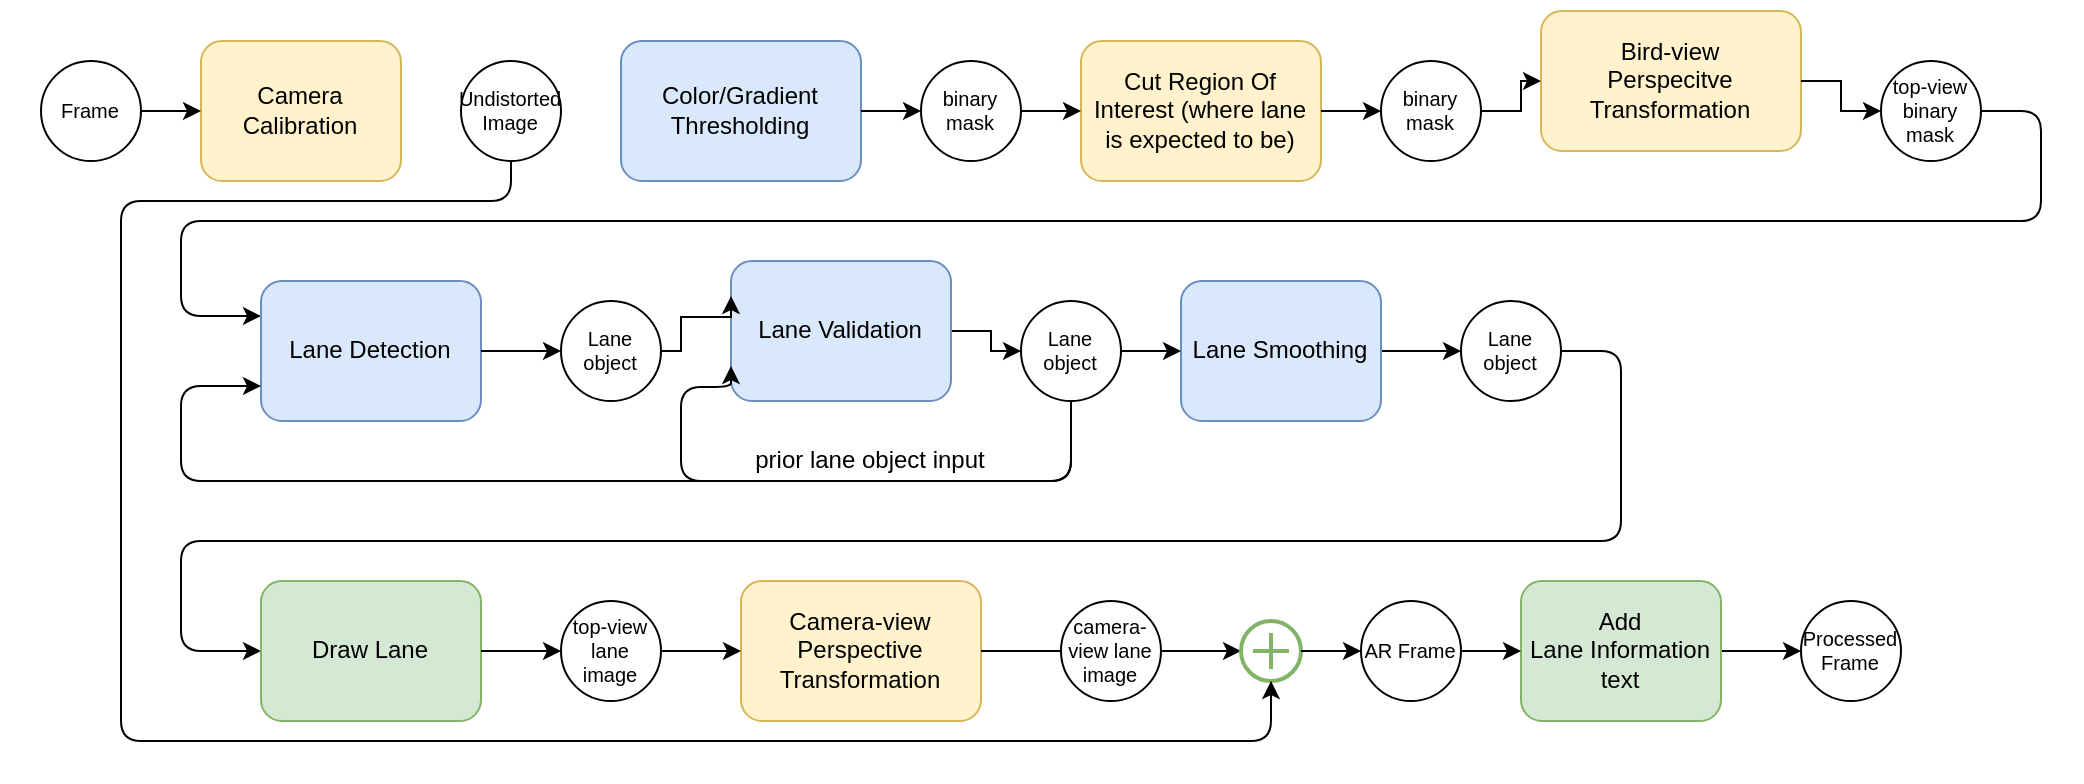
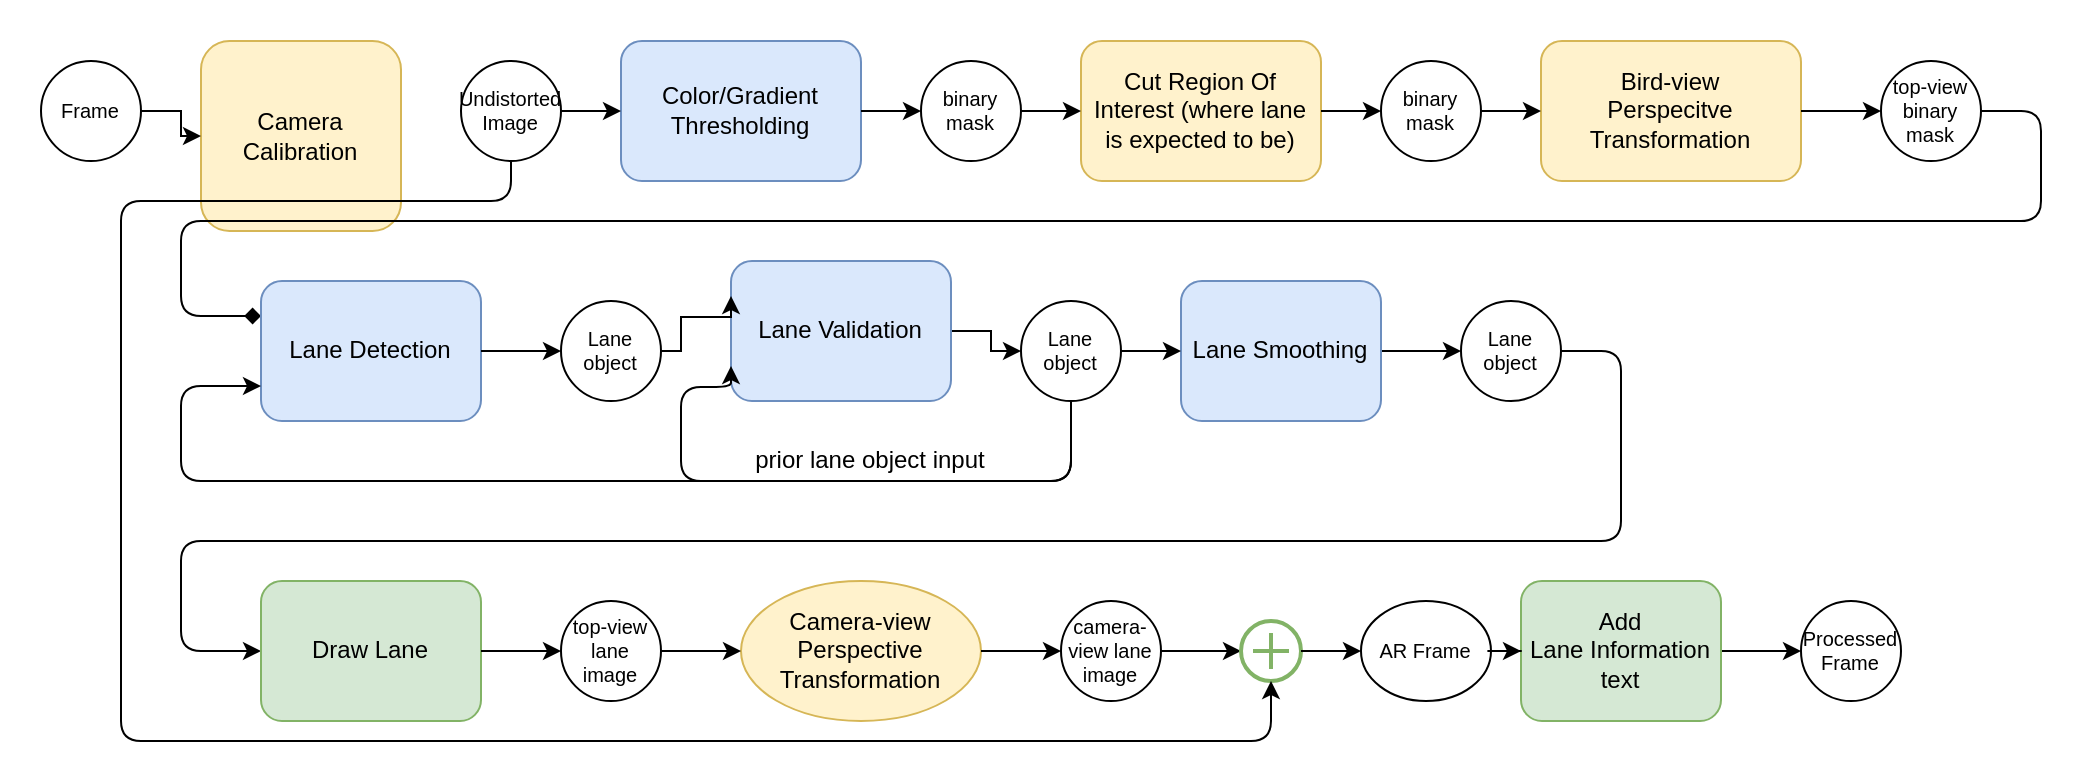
node "Bird-view Perspecitve Transformation": moved (1671, 81) -> (1671, 111)
node "Camera Calibration": size 200x140 -> 200x190
edge "Undistorted Image" -> "Color/Gradient Thresholding": added
edge "top-view binarymask" -> "Lane Detection": arrowhead classic -> diamond
node "Camera-view Perspective Transformation": shape rounded rectangle -> ellipse
edge "Camera-view Perspective Transformation" -- "camera-view lane image": arrowhead none -> classic
node "AR Frame": size 100x100 -> 130x100
